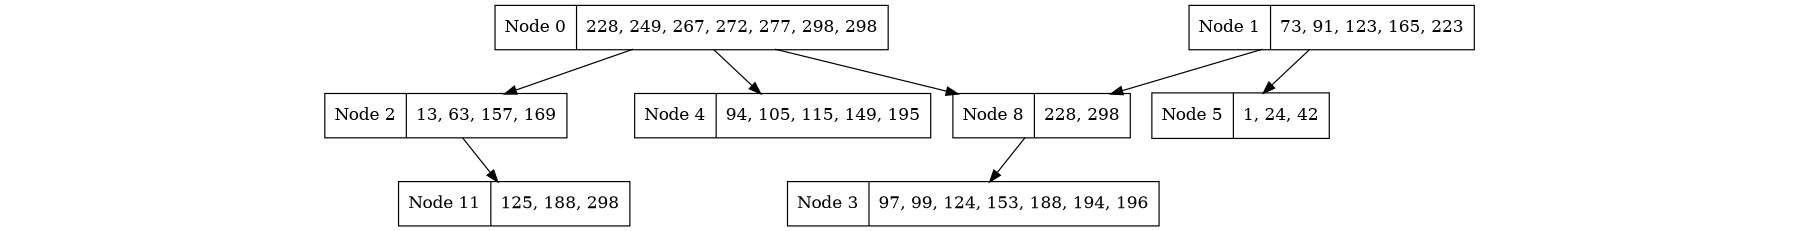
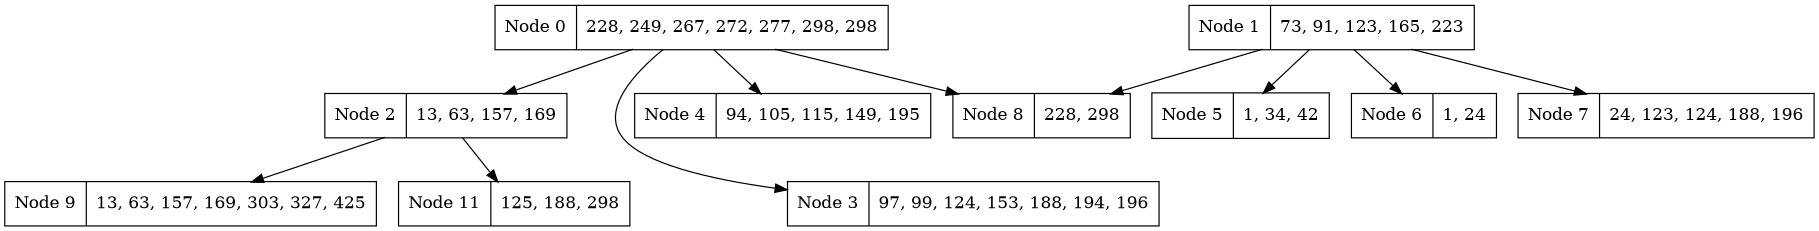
node "Node 5": text "1, 24, 42" -> "1, 34, 42"
node "Node 6": added
node "Node 7": added
edge "Node 8" -> "Node 3": now "Node 0" -> "Node 3"
node "Node 9": added
